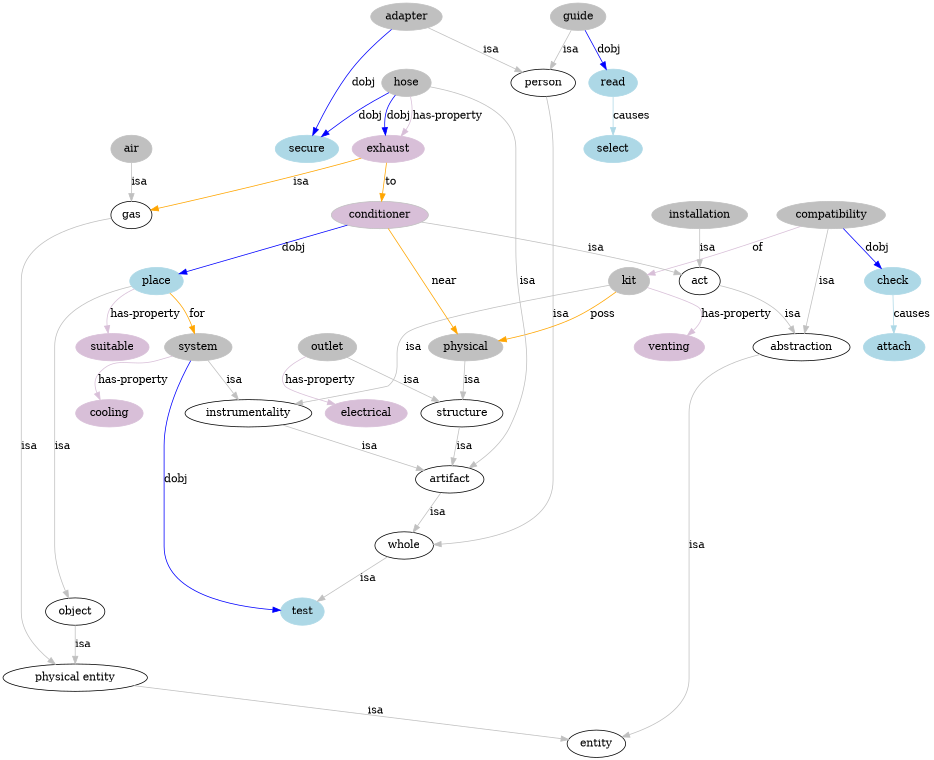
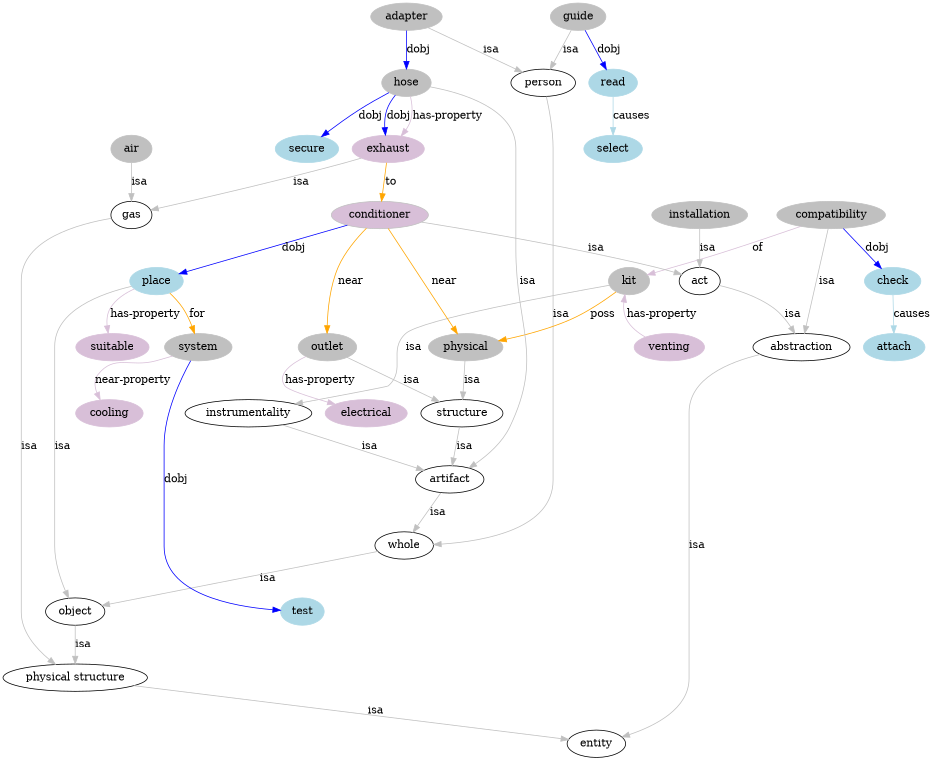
edge "adapter" -> "secure": now "adapter" -> "hose"
edge "exhaust" -> "gas": color orange -> grey
edge "conditioner" -> "outlet": added, label "near"
edge "kit" -> "venting": reversed
edge "system" -> "instrumentality": removed, label "isa"
edge "system" -> "cooling": label "has-property" -> "near-property"
edge "whole" -> "test": now "whole" -> "object"
node "physical entity": label "physical entity" -> "physical structure"
